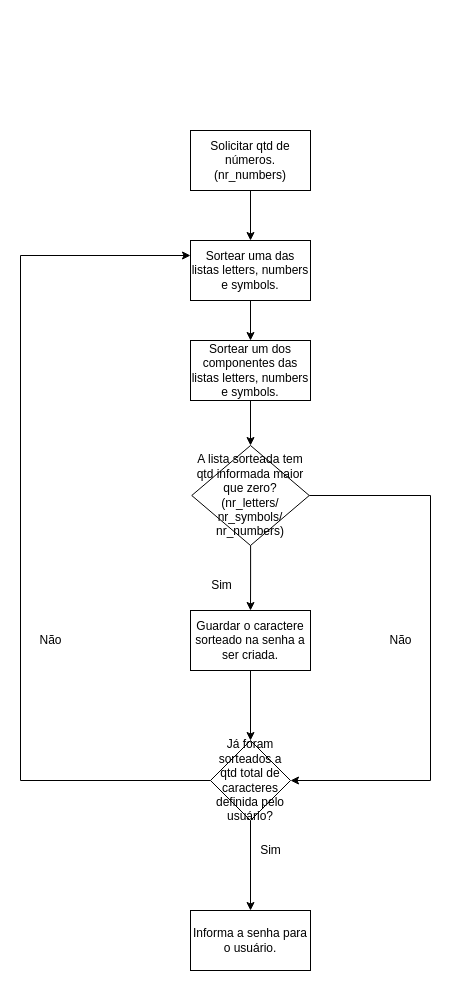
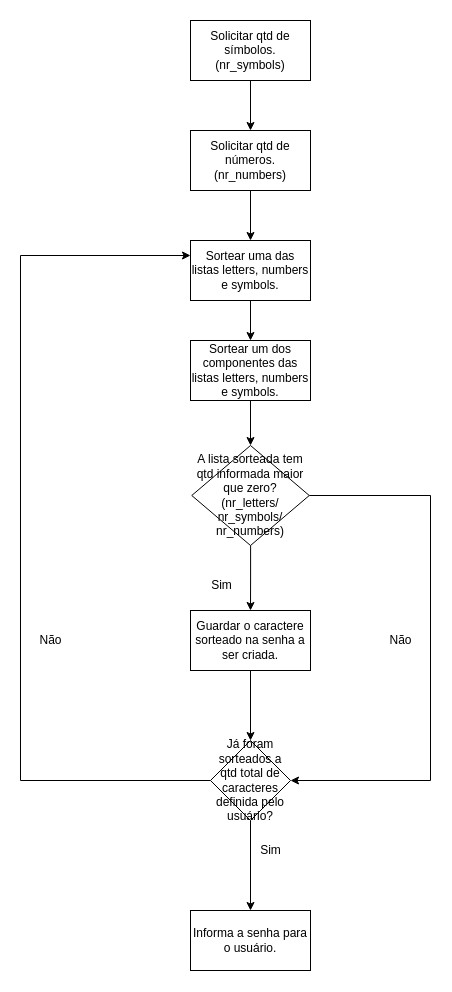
node "Solicitar qtd de símbolos. (nr_symbols)": added
edge "Solicitar qtd de símbolos. (nr_symbols)" -> "Solicitar qtd de números. (nr_numbers)": added
